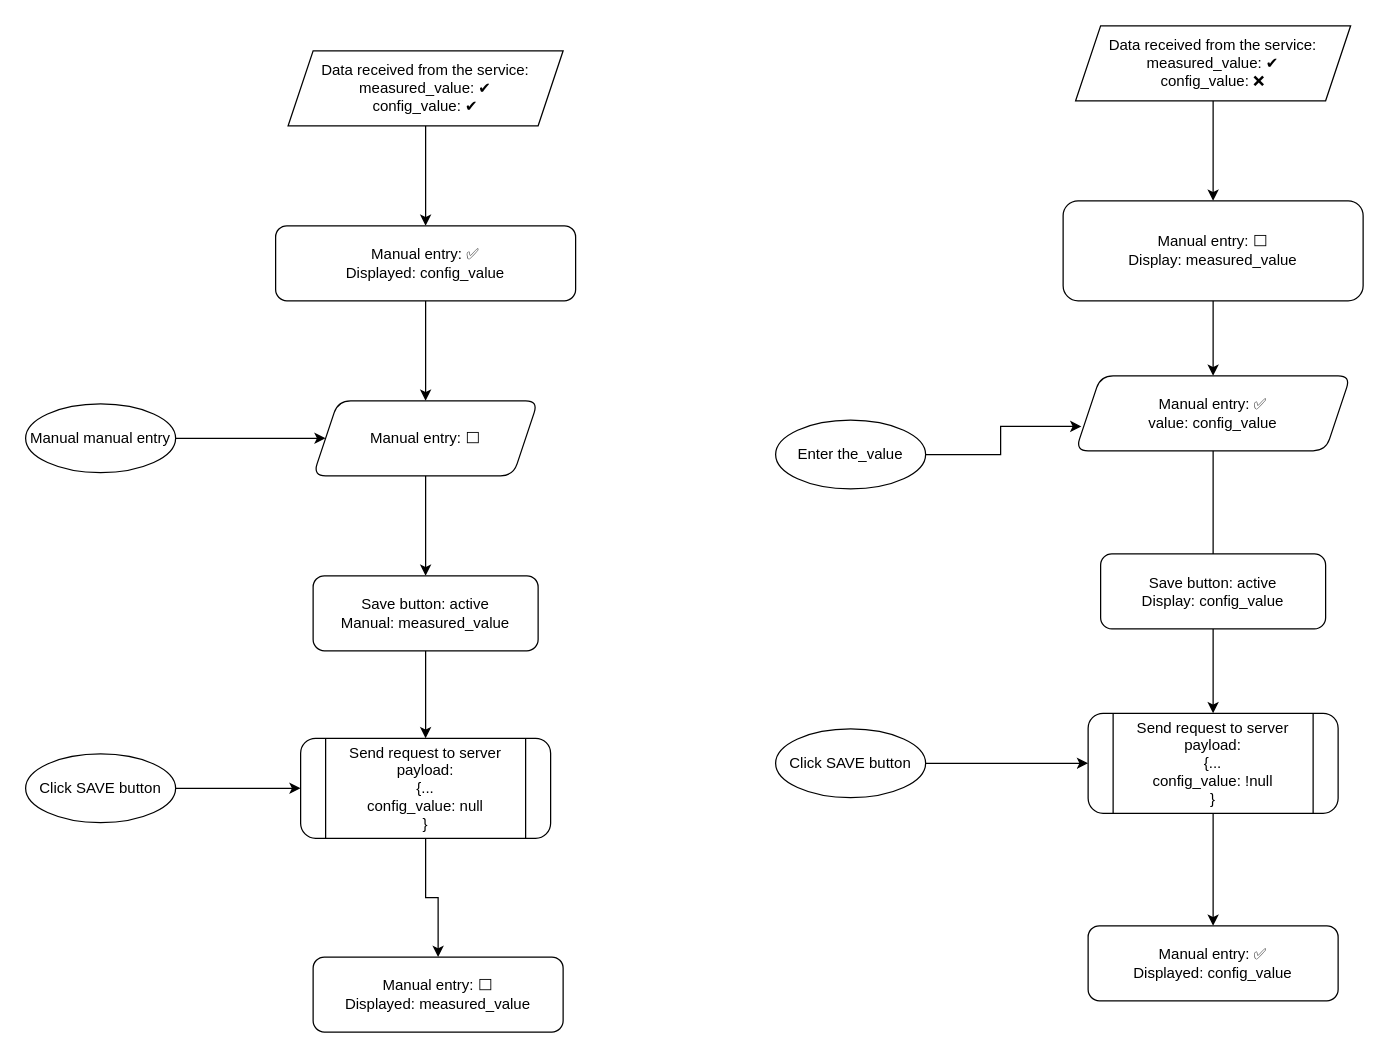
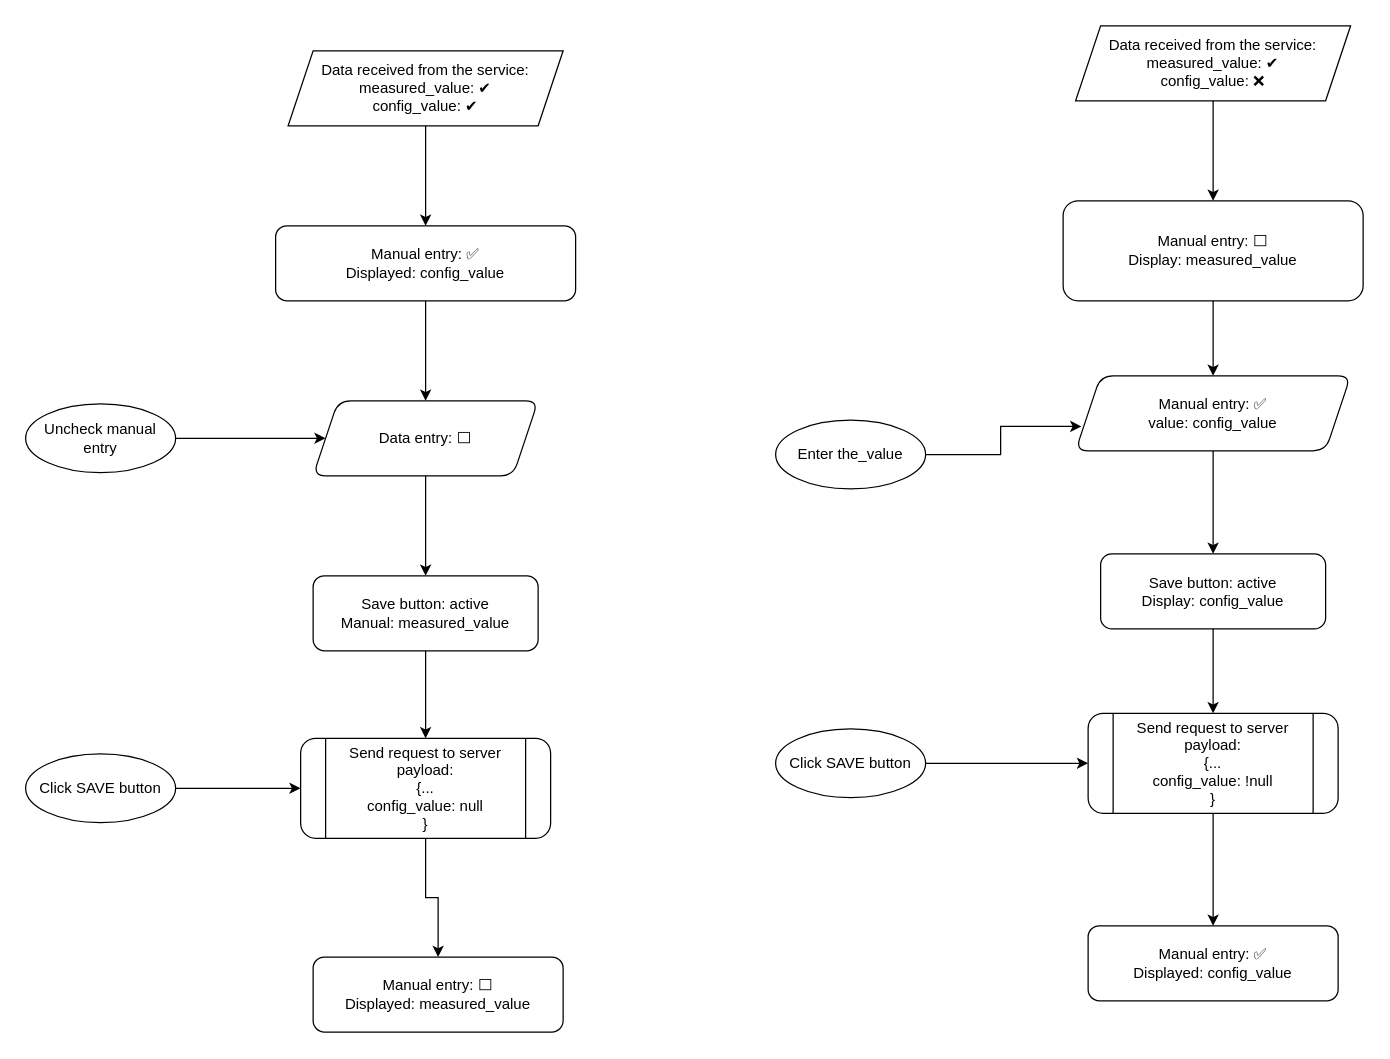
node "Manual manual entry": label "Manual manual entry" -> "Uncheck manual entry"
node "Manual entry: ⬜": label "Manual entry: ⬜" -> "Data entry: ⬜"
edge "Manual entry: ✅ value: config_value" -- "Save button: active Display: config_value": arrowhead none -> classic
